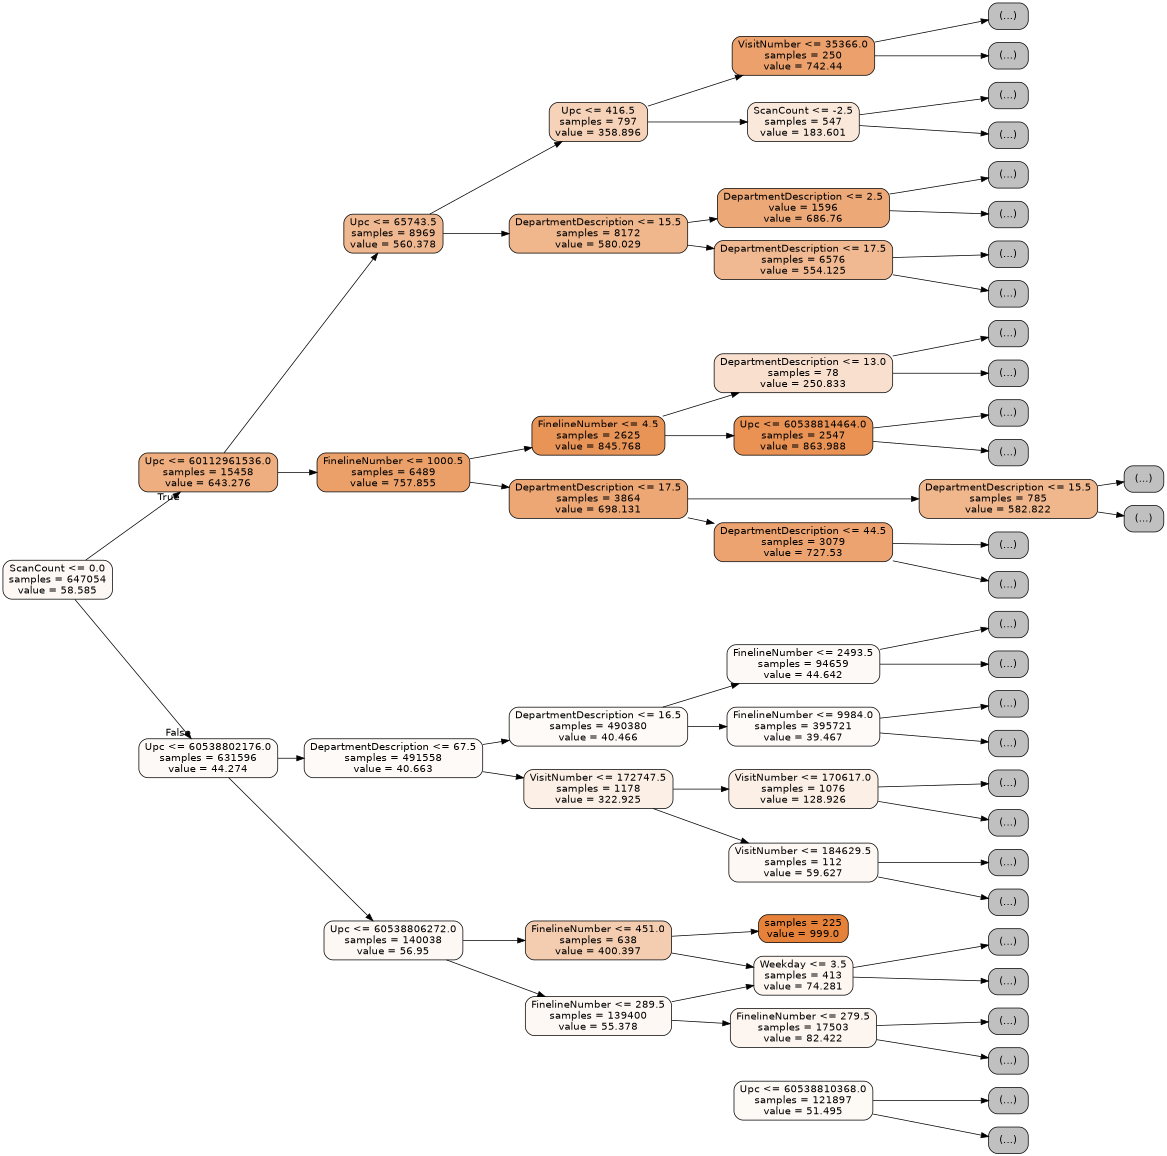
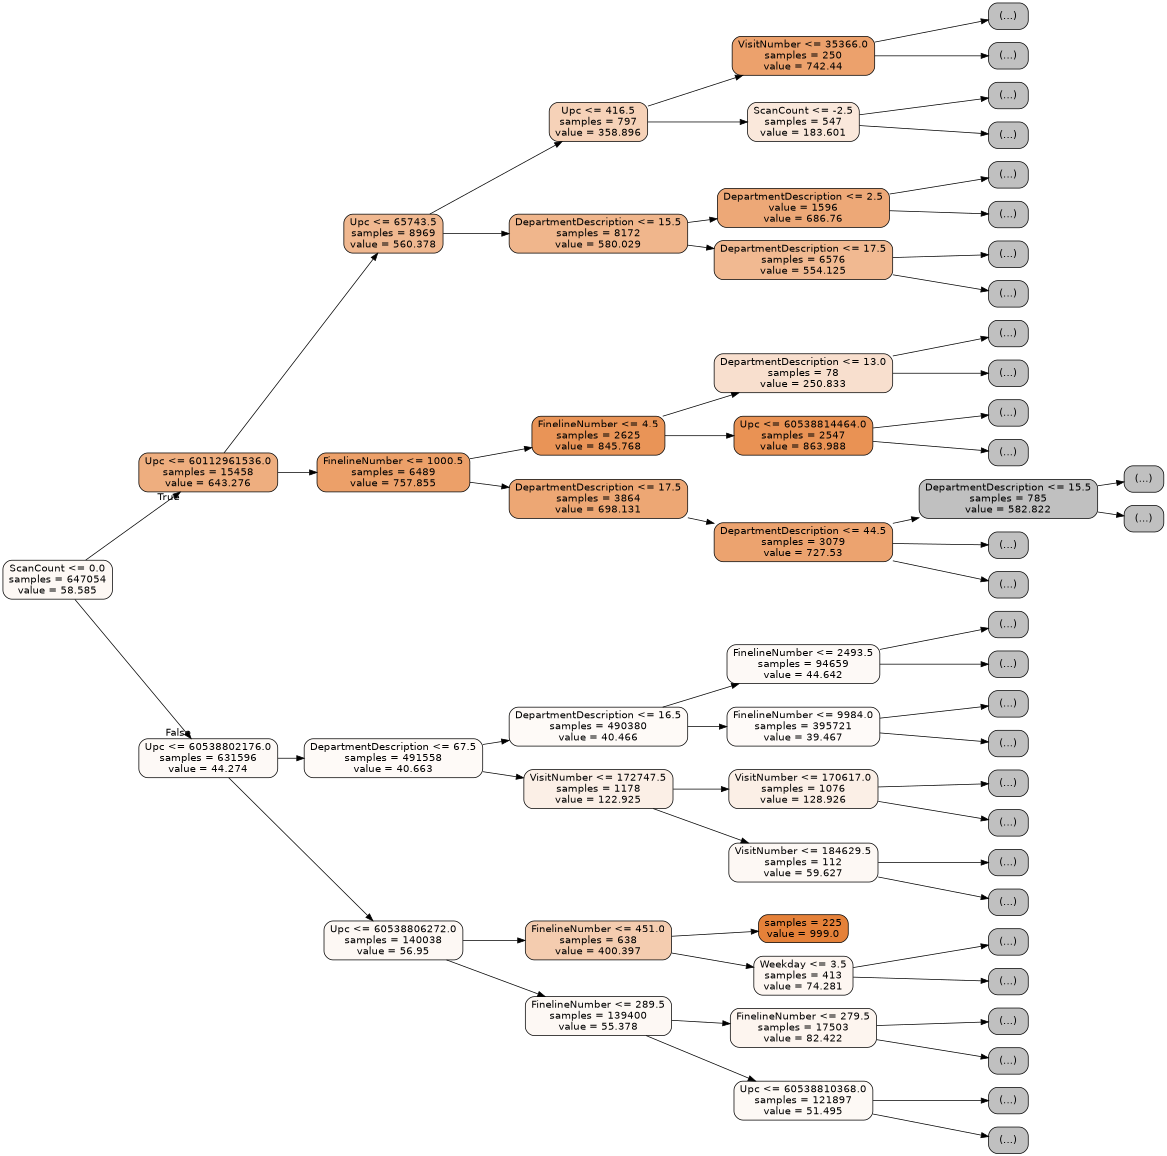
edge "DepartmentDescription <= 17.5 samples = 3864 value = 698.131" -> "DepartmentDescription <= 15.5 samples = 785 value = 582.822": now "DepartmentDescription <= 44.5 samples = 3079 value = 727.53" -> "DepartmentDescription <= 15.5 samples = 785 value = 582.822"
node "DepartmentDescription <= 15.5 samples = 785 value = 582.822": fillcolor #e5813994 -> #c0c0c0
node "VisitNumber <= 172747.5 samples = 1178 value = 322.925": label "VisitNumber <= 172747.5 samples = 1178 value = 322.925" -> "VisitNumber <= 172747.5 samples = 1178 value = 122.925"
edge "FinelineNumber <= 289.5 samples = 139400 value = 55.378" -> "Weekday <= 3.5 samples = 413 value = 74.281": now "FinelineNumber <= 289.5 samples = 139400 value = 55.378" -> "Upc <= 60538810368.0 samples = 121897 value = 51.495"
